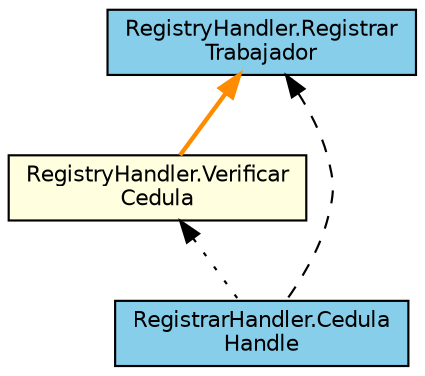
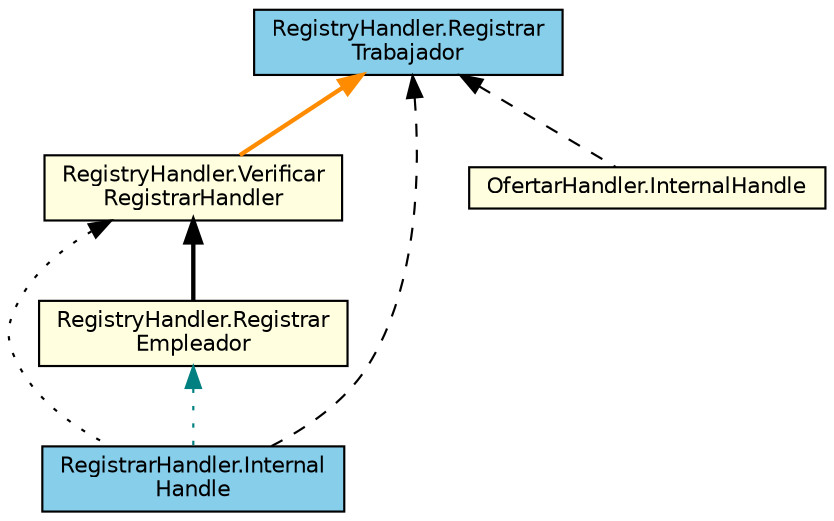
node "RegistryHandler.Verificar Cedula": label "RegistryHandler.Verificar Cedula" -> "RegistryHandler.Verificar RegistrarHandler"
node "OfertarHandler.InternalHandle": added
node "RegistryHandler.Registrar Empleador": added
node "RegistrarHandler.Cedula Handle": label "RegistrarHandler.Cedula Handle" -> "RegistrarHandler.Internal Handle"
